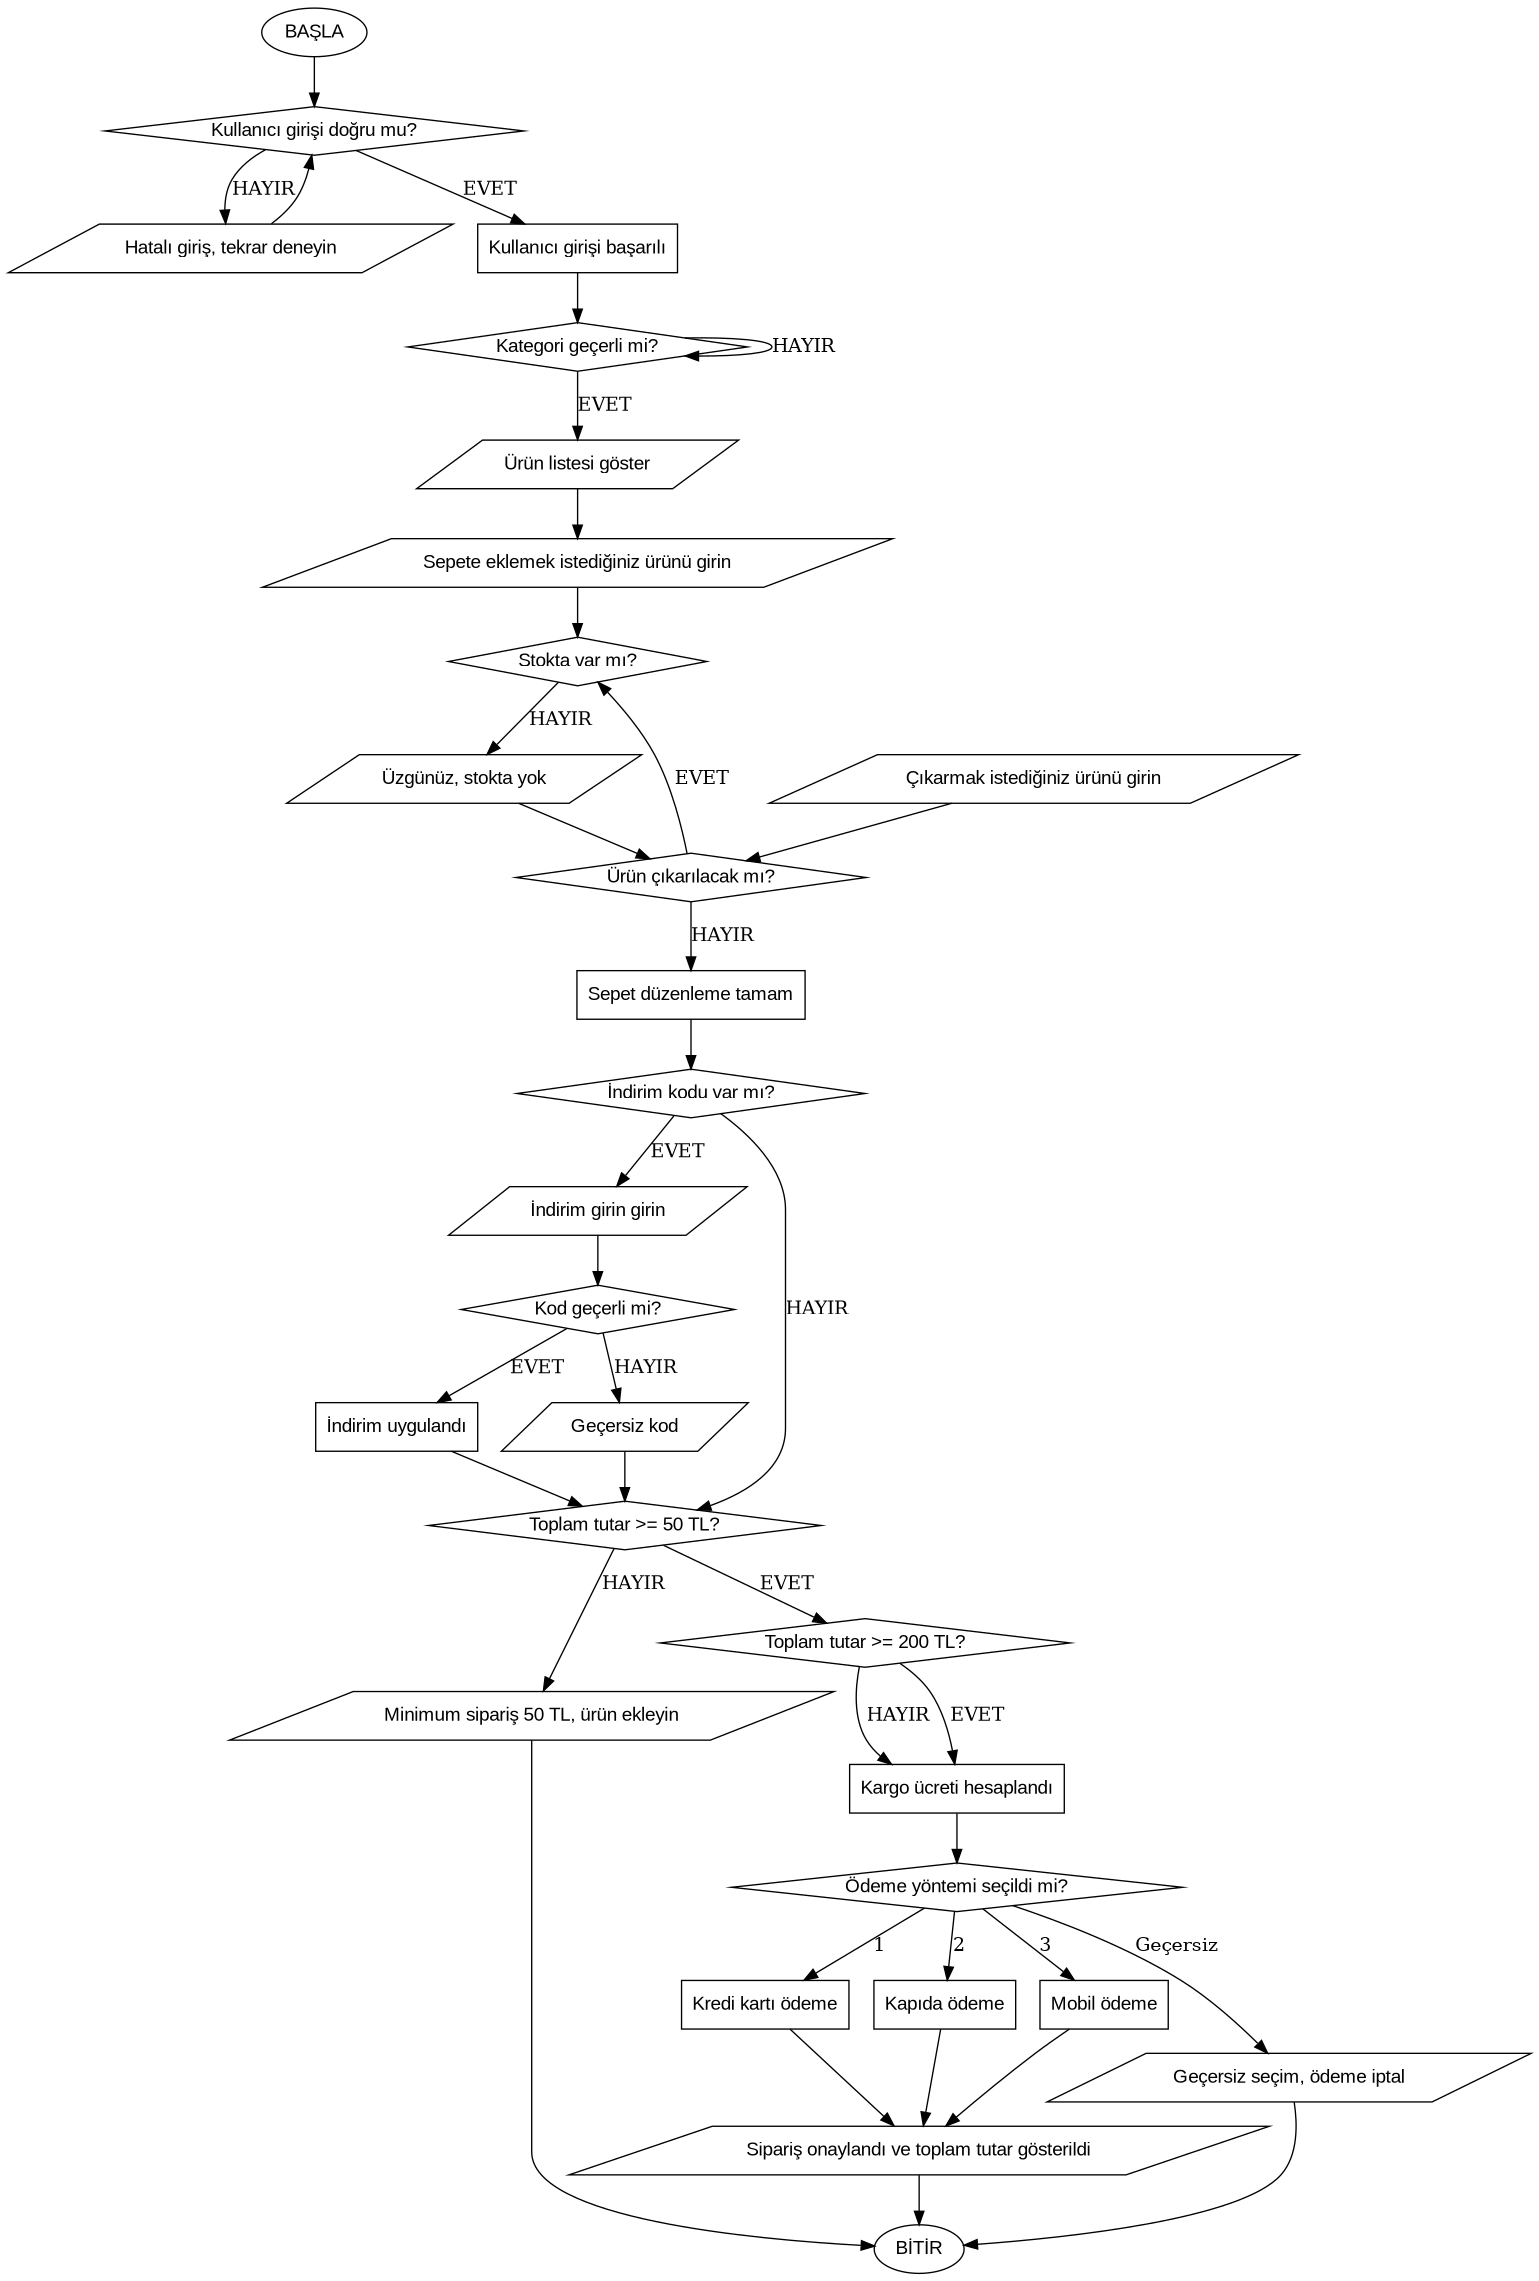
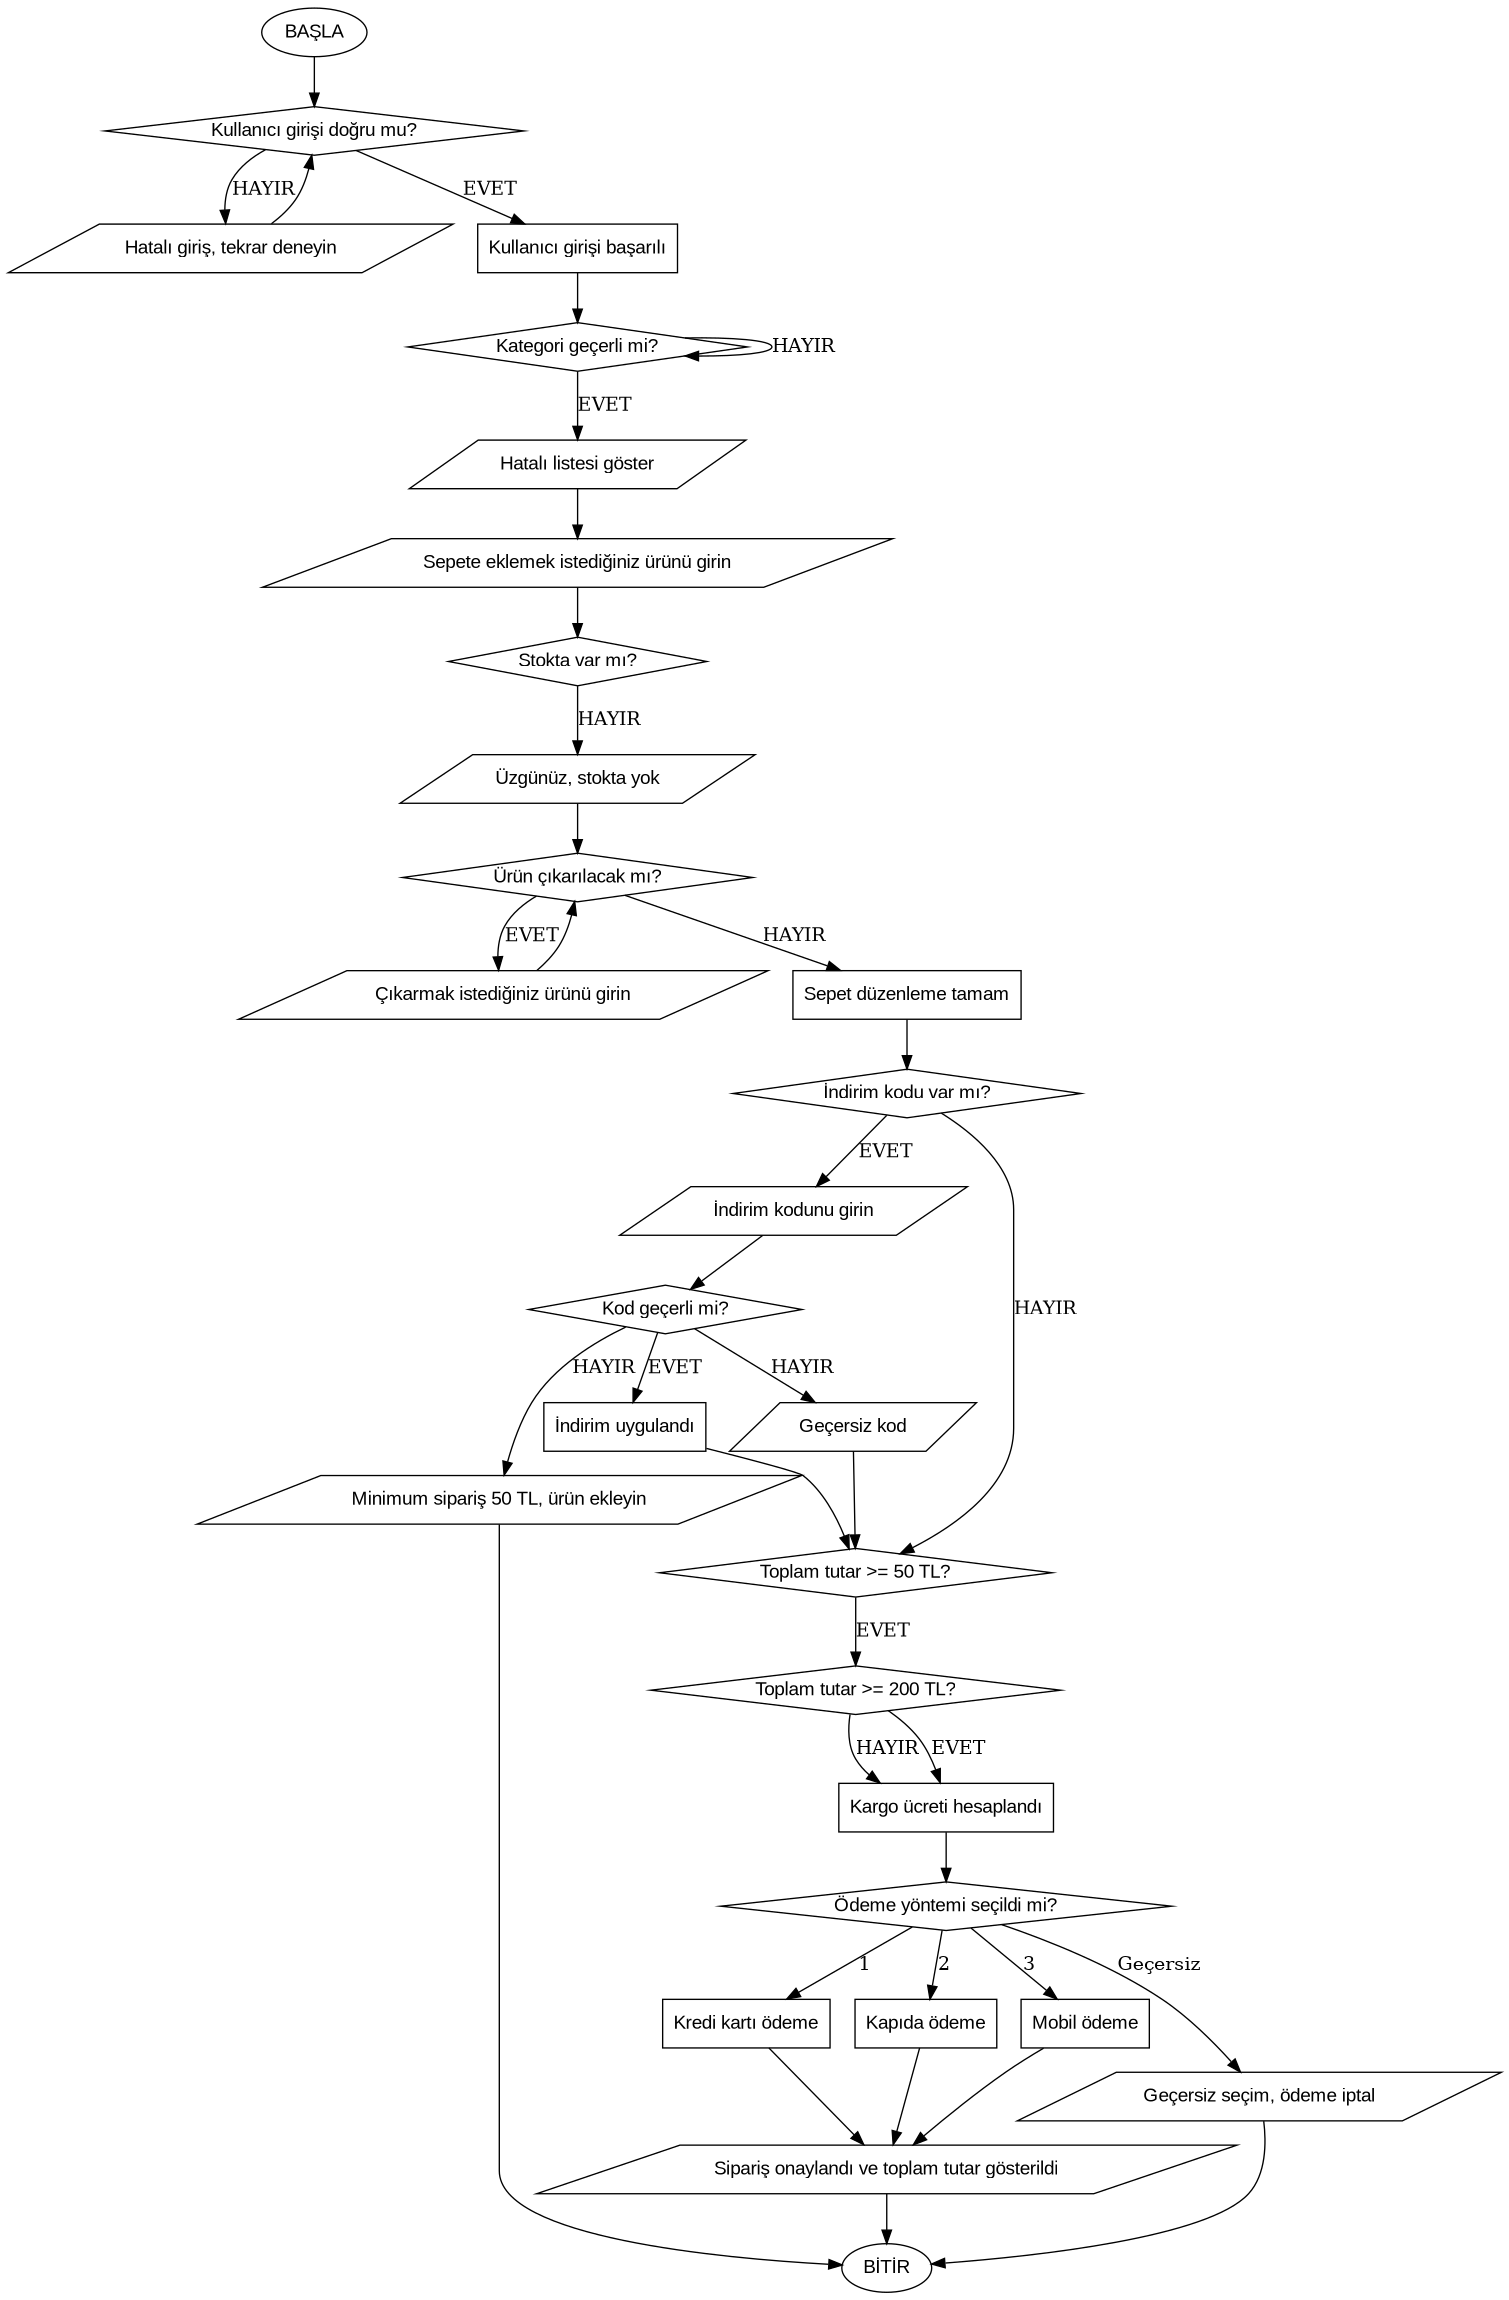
node "Ürün listesi göster": label "Ürün listesi göster" -> "Hatalı listesi göster"
edge "Ürün çıkarılacak mı?" -> "Stokta var mı?": now "Ürün çıkarılacak mı?" -> "Çıkarmak istediğiniz ürünü girin"
node "İndirim girin girin": label "İndirim girin girin" -> "İndirim kodunu girin"
edge "Toplam tutar >= 50 TL?" -> "Minimum sipariş 50 TL, ürün ekleyin": now "Kod geçerli mi?" -> "Minimum sipariş 50 TL, ürün ekleyin"
